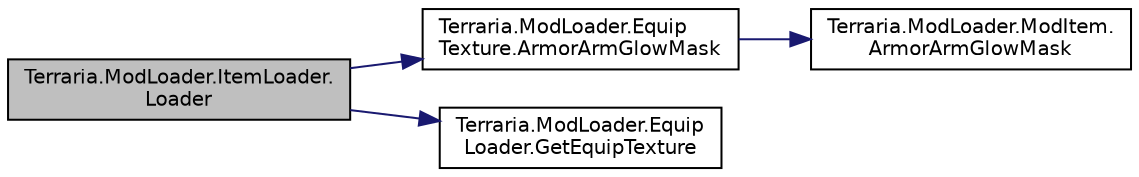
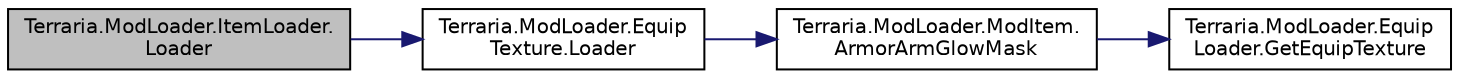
node "Terraria.ModLoader.Equip Texture.ArmorArmGlowMask": label "Terraria.ModLoader.Equip Texture.ArmorArmGlowMask" -> "Terraria.ModLoader.Equip Texture.Loader"
edge "Terraria.ModLoader.ItemLoader. Loader" -> "Terraria.ModLoader.Equip Loader.GetEquipTexture": now "Terraria.ModLoader.ModItem. ArmorArmGlowMask" -> "Terraria.ModLoader.Equip Loader.GetEquipTexture"
